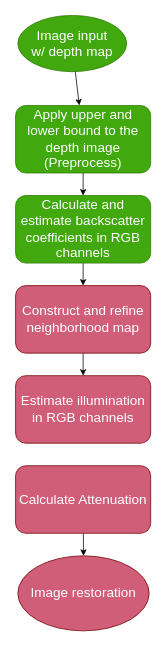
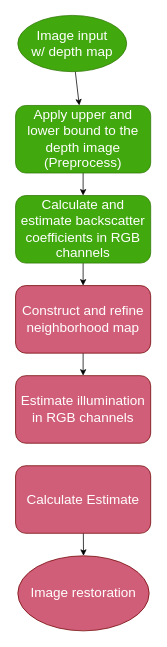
node "Calculate Attenuation": label "Calculate Attenuation" -> "Calculate Estimate"
